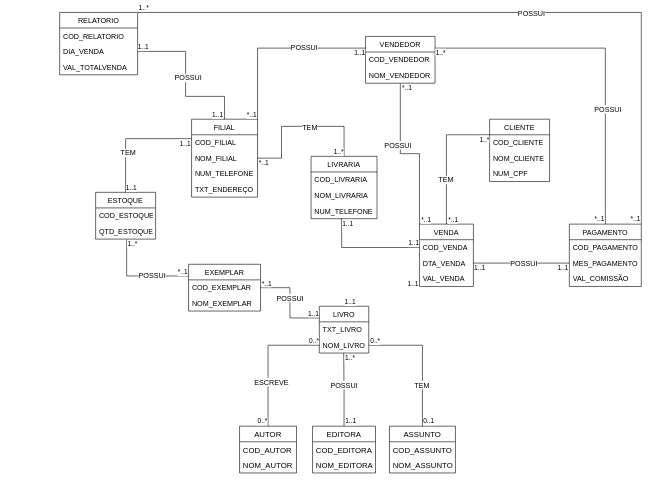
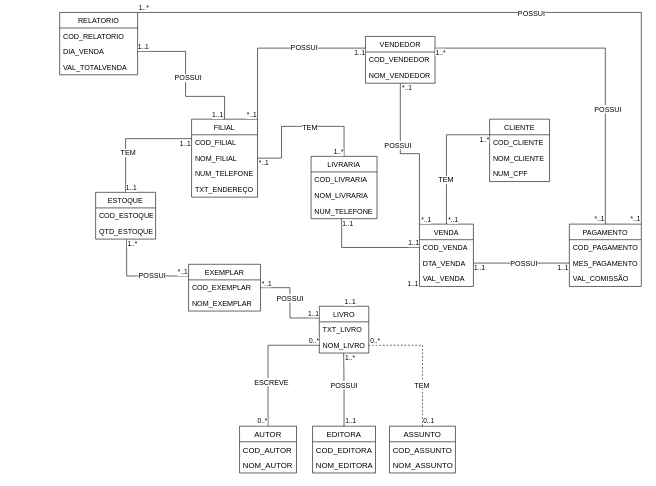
edge "NOM_LIVRO" -- "ASSUNTO": style solid -> dashed
